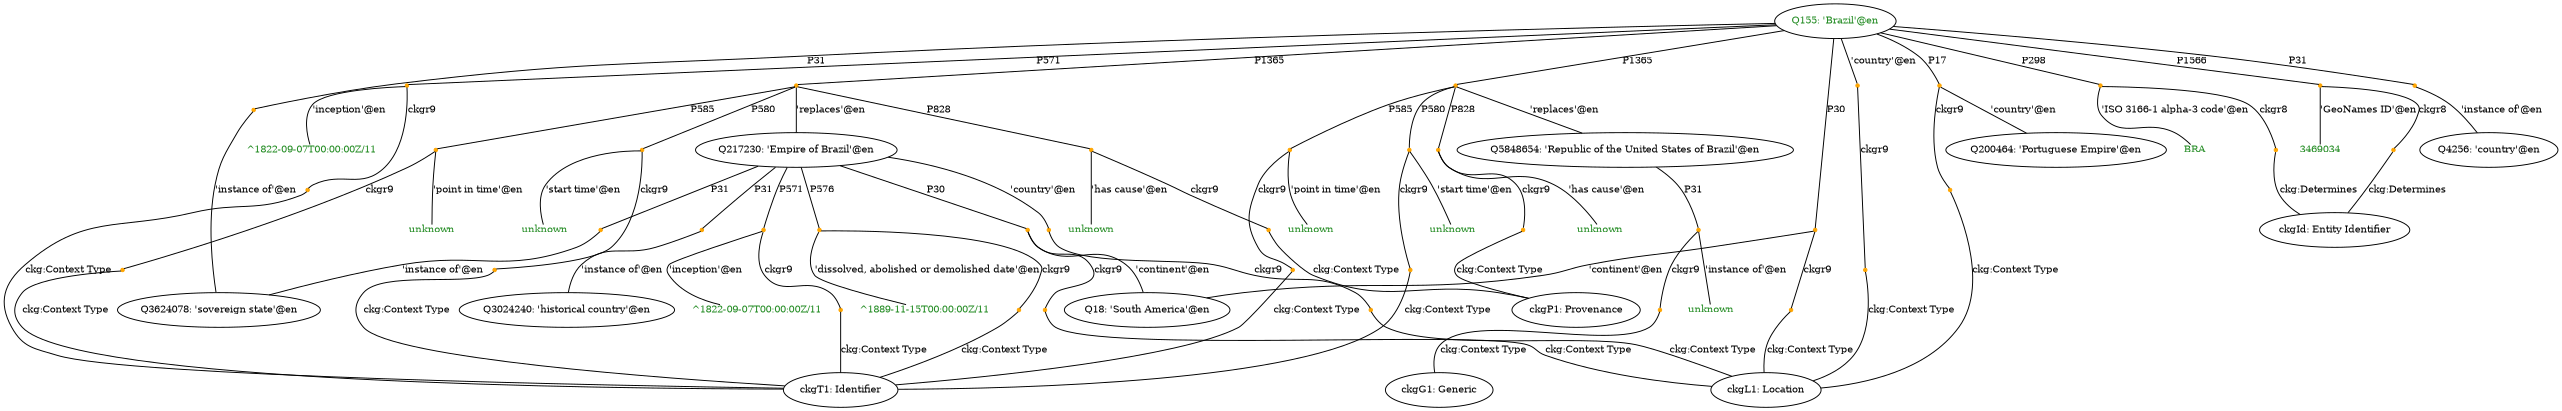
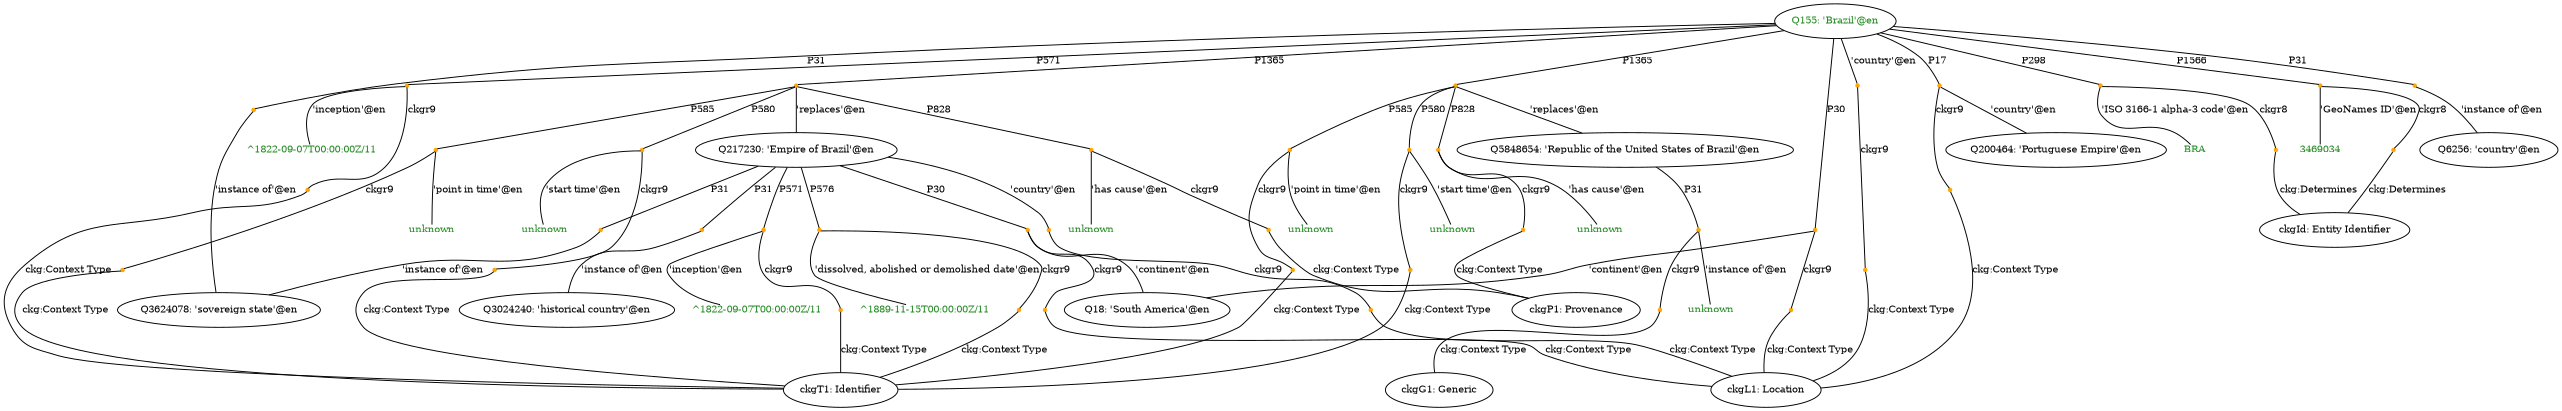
node "Q4256: 'country'@en": label "Q4256: 'country'@en" -> "Q6256: 'country'@en"
